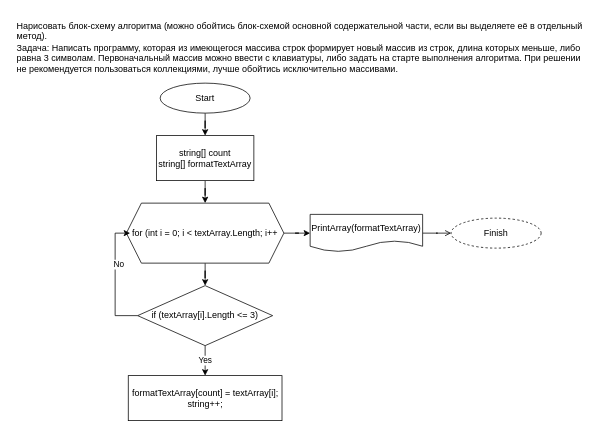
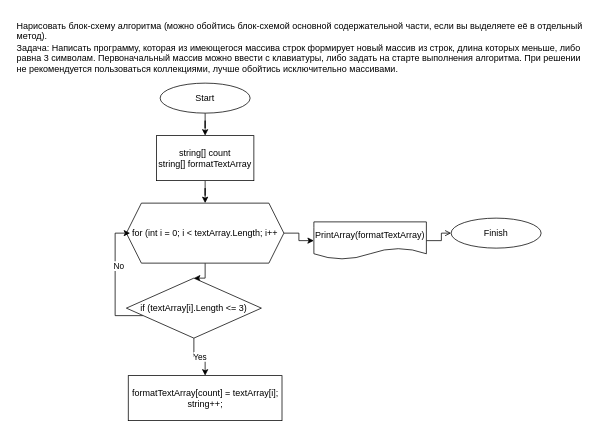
node "PrintArray(formatTextArray)": moved (366, 233) -> (370, 240)
node "Finish": style dashed -> solid
node "if (textArray[i].Length <= 3)": moved (205, 315) -> (194, 308)
